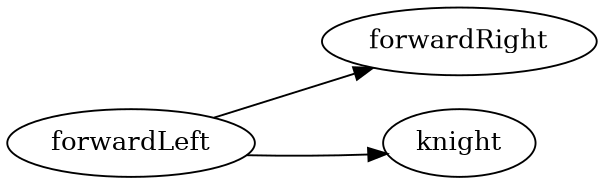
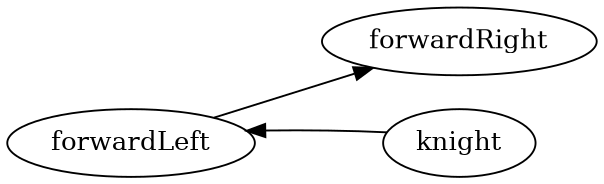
edge "forwardLeft" -> "knight": reversed
